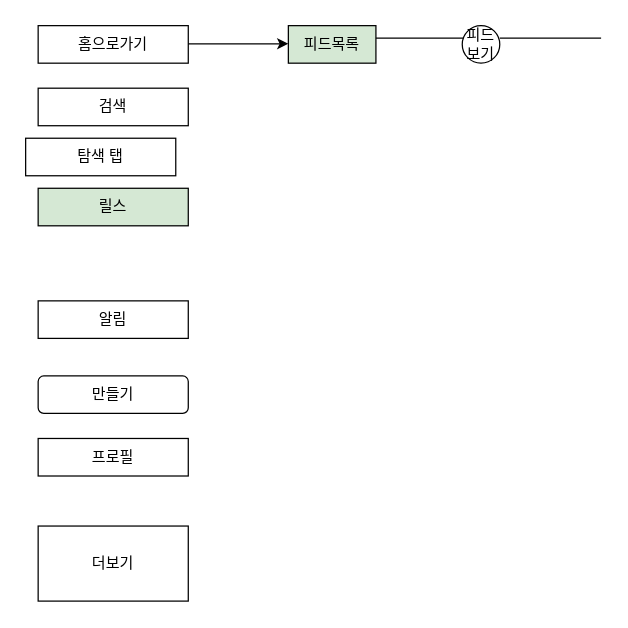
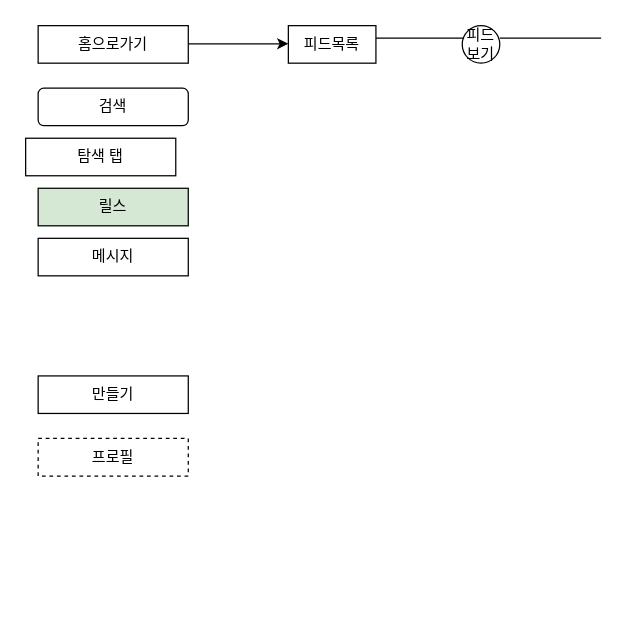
node "피드목록": fillcolor #d5e8d4 -> #ffffff
node "검색": shape rectangle -> rounded rectangle
node "메시지": added
node "알림": removed
node "만들기": shape rounded rectangle -> rectangle
node "프로필": style solid -> dashed
node "더보기": removed
